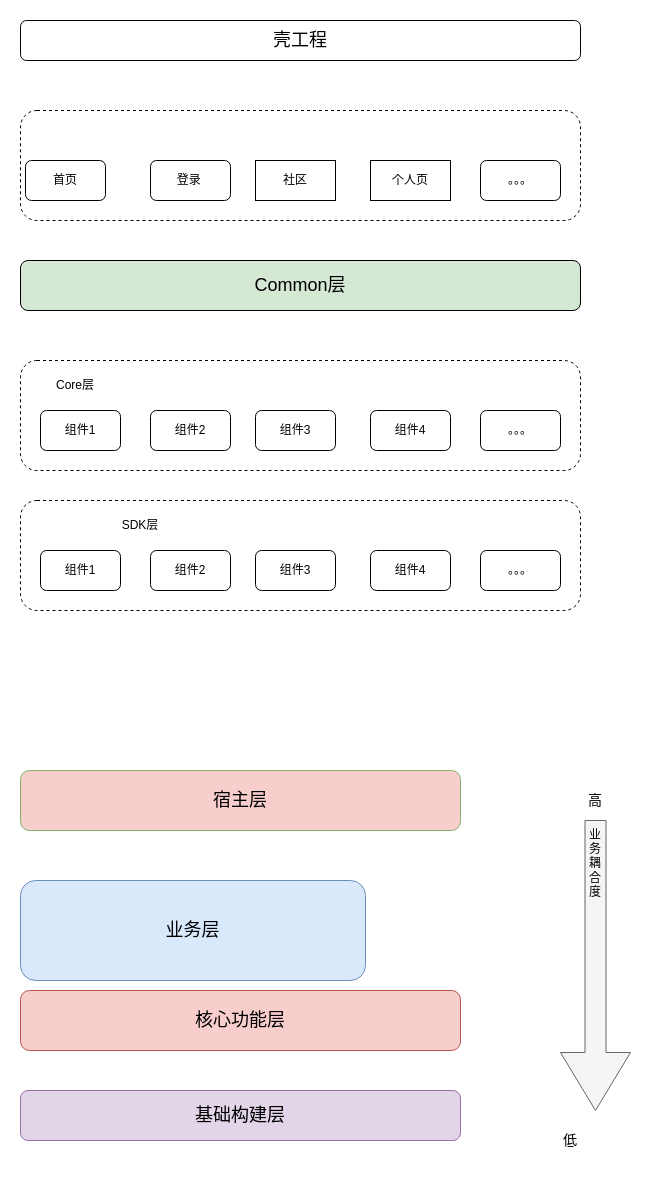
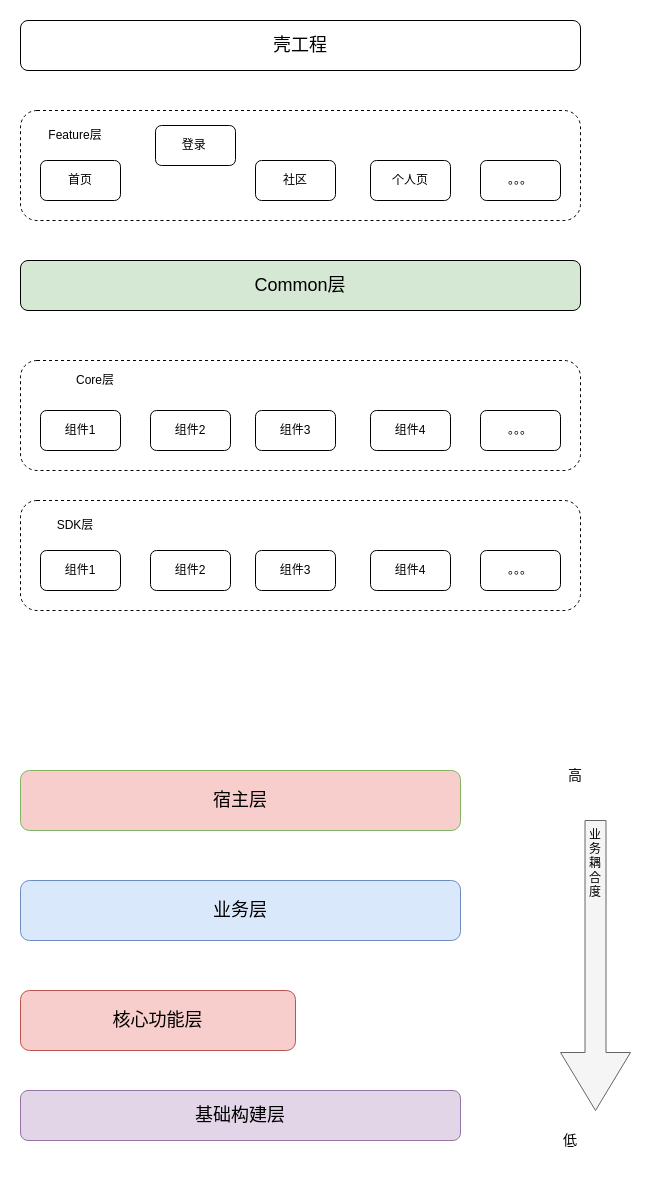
node "壳工程": size 560x40 -> 560x50
node "Feature层": added
node "首页": moved (66, 181) -> (81, 181)
node "登录": moved (191, 181) -> (196, 146)
node "社区": shape rectangle -> rounded rectangle
node "个人页": shape rectangle -> rounded rectangle
node "Core层": moved (76, 386) -> (96, 381)
node "SDK层": moved (141, 526) -> (76, 526)
node "高": moved (596, 801) -> (576, 776)
node "业务层": size 345x100 -> 440x60
node "核心功能层": size 440x60 -> 275x60
